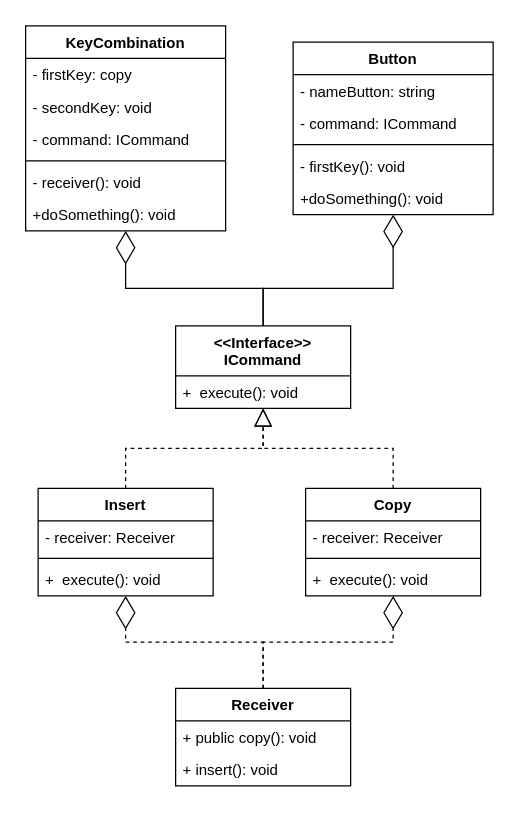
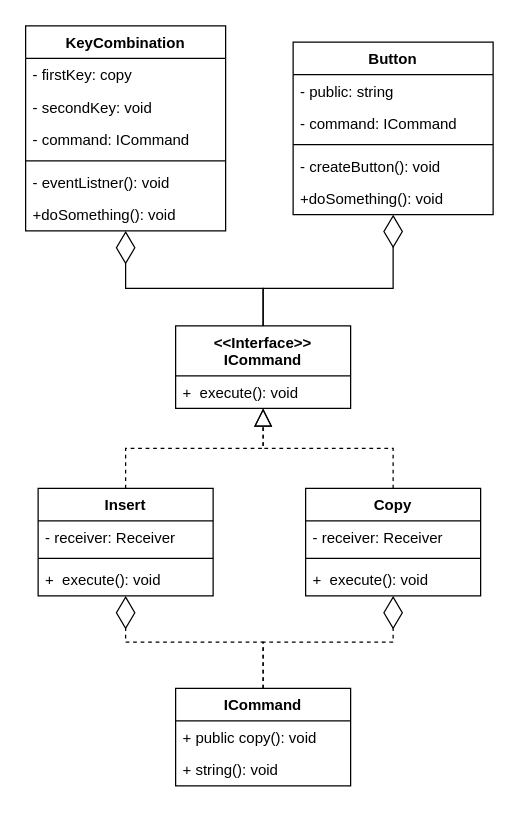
node "- nameButton: string": label "- nameButton: string" -> "- public: string"
node "- firstKey(): void": label "- firstKey(): void" -> "- createButton(): void"
node "- receiver(): void": label "- receiver(): void" -> "- eventListner(): void"
node "Receiver": label "Receiver" -> "ICommand"
node "+ insert(): void": label "+ insert(): void" -> "+ string(): void"
